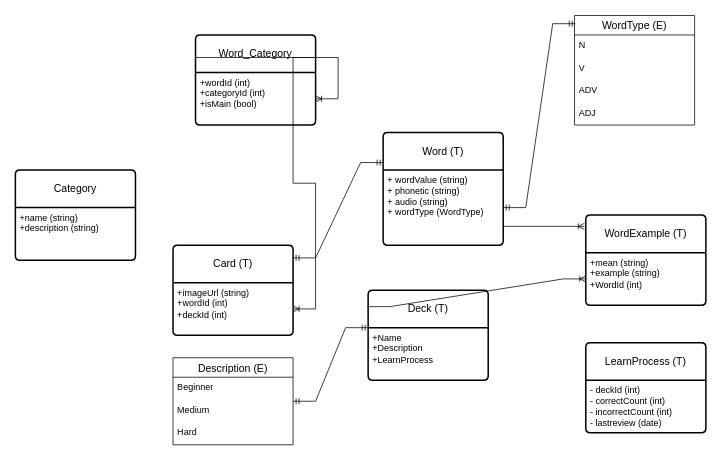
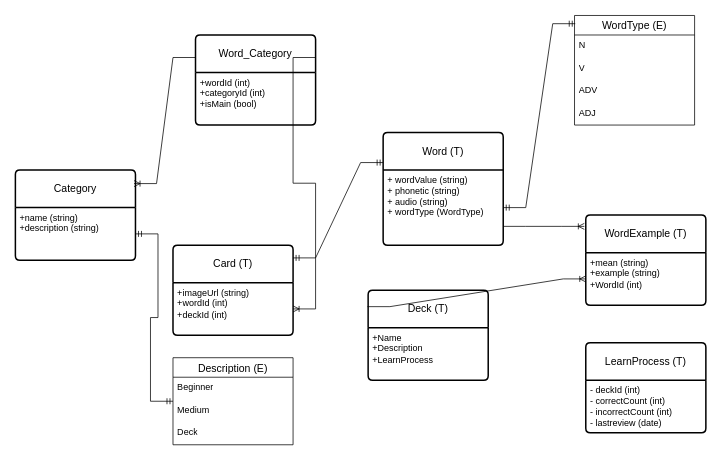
edge "Word_Category" -> "+wordId (int) +categoryId (int) +isMain (bool)": now "Word_Category" -> "Category"
edge "+Name +Description +LearnProcess" -- "Description (E)": now "+name (string) +description (string)" -- "Description (E)"
node "Hard": label "Hard" -> "Deck"
